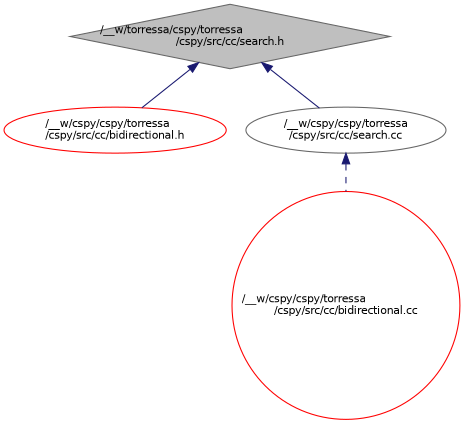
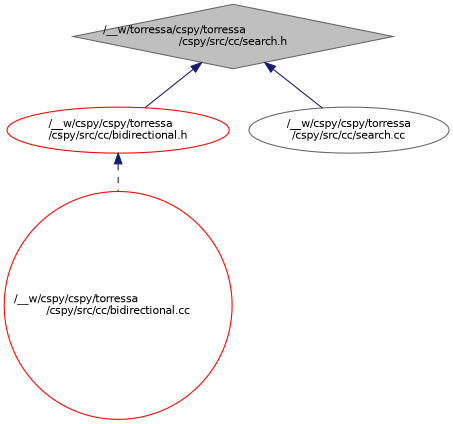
edge "/__w/cspy/cspy/torressa /cspy/src/cc/bidirectional.cc" -> "/__w/cspy/cspy/torressa /cspy/src/cc/search.cc": now "/__w/cspy/cspy/torressa /cspy/src/cc/bidirectional.cc" -> "/__w/cspy/cspy/torressa /cspy/src/cc/bidirectional.h"
